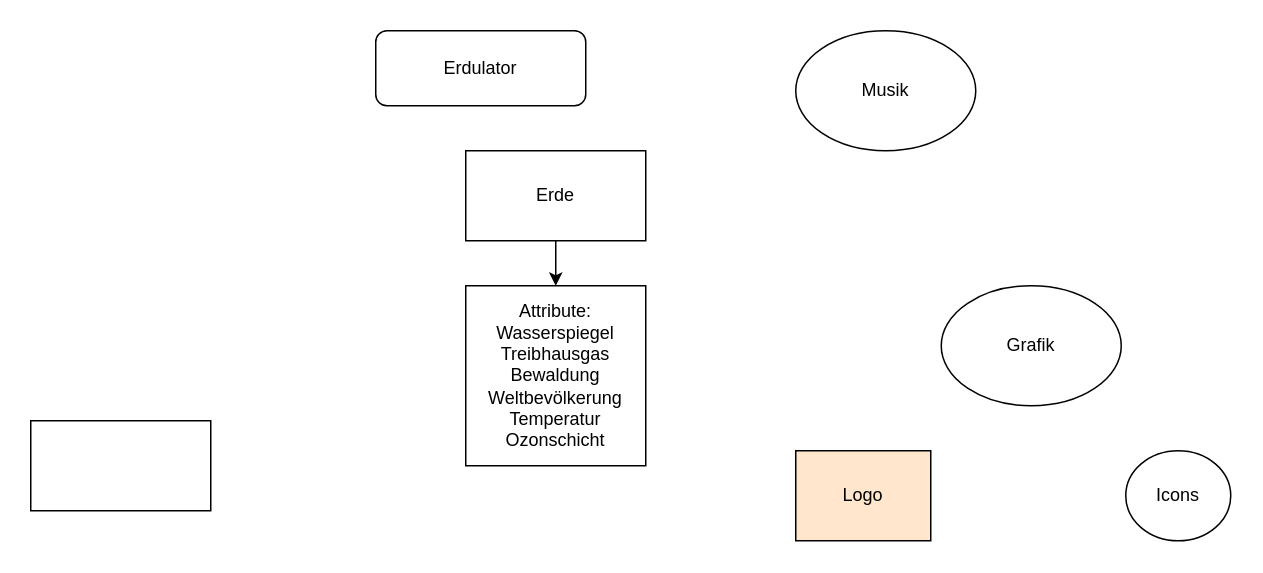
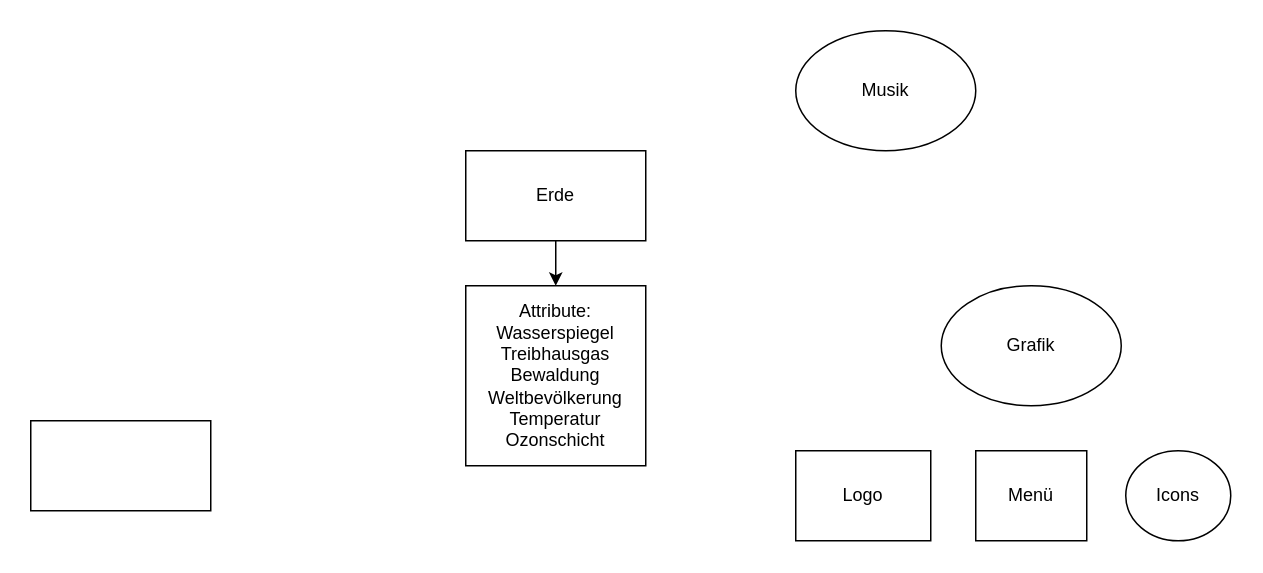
node "Erdulator": removed
node "Logo": fillcolor #ffe6cc -> #ffffff
node "Menü": added
